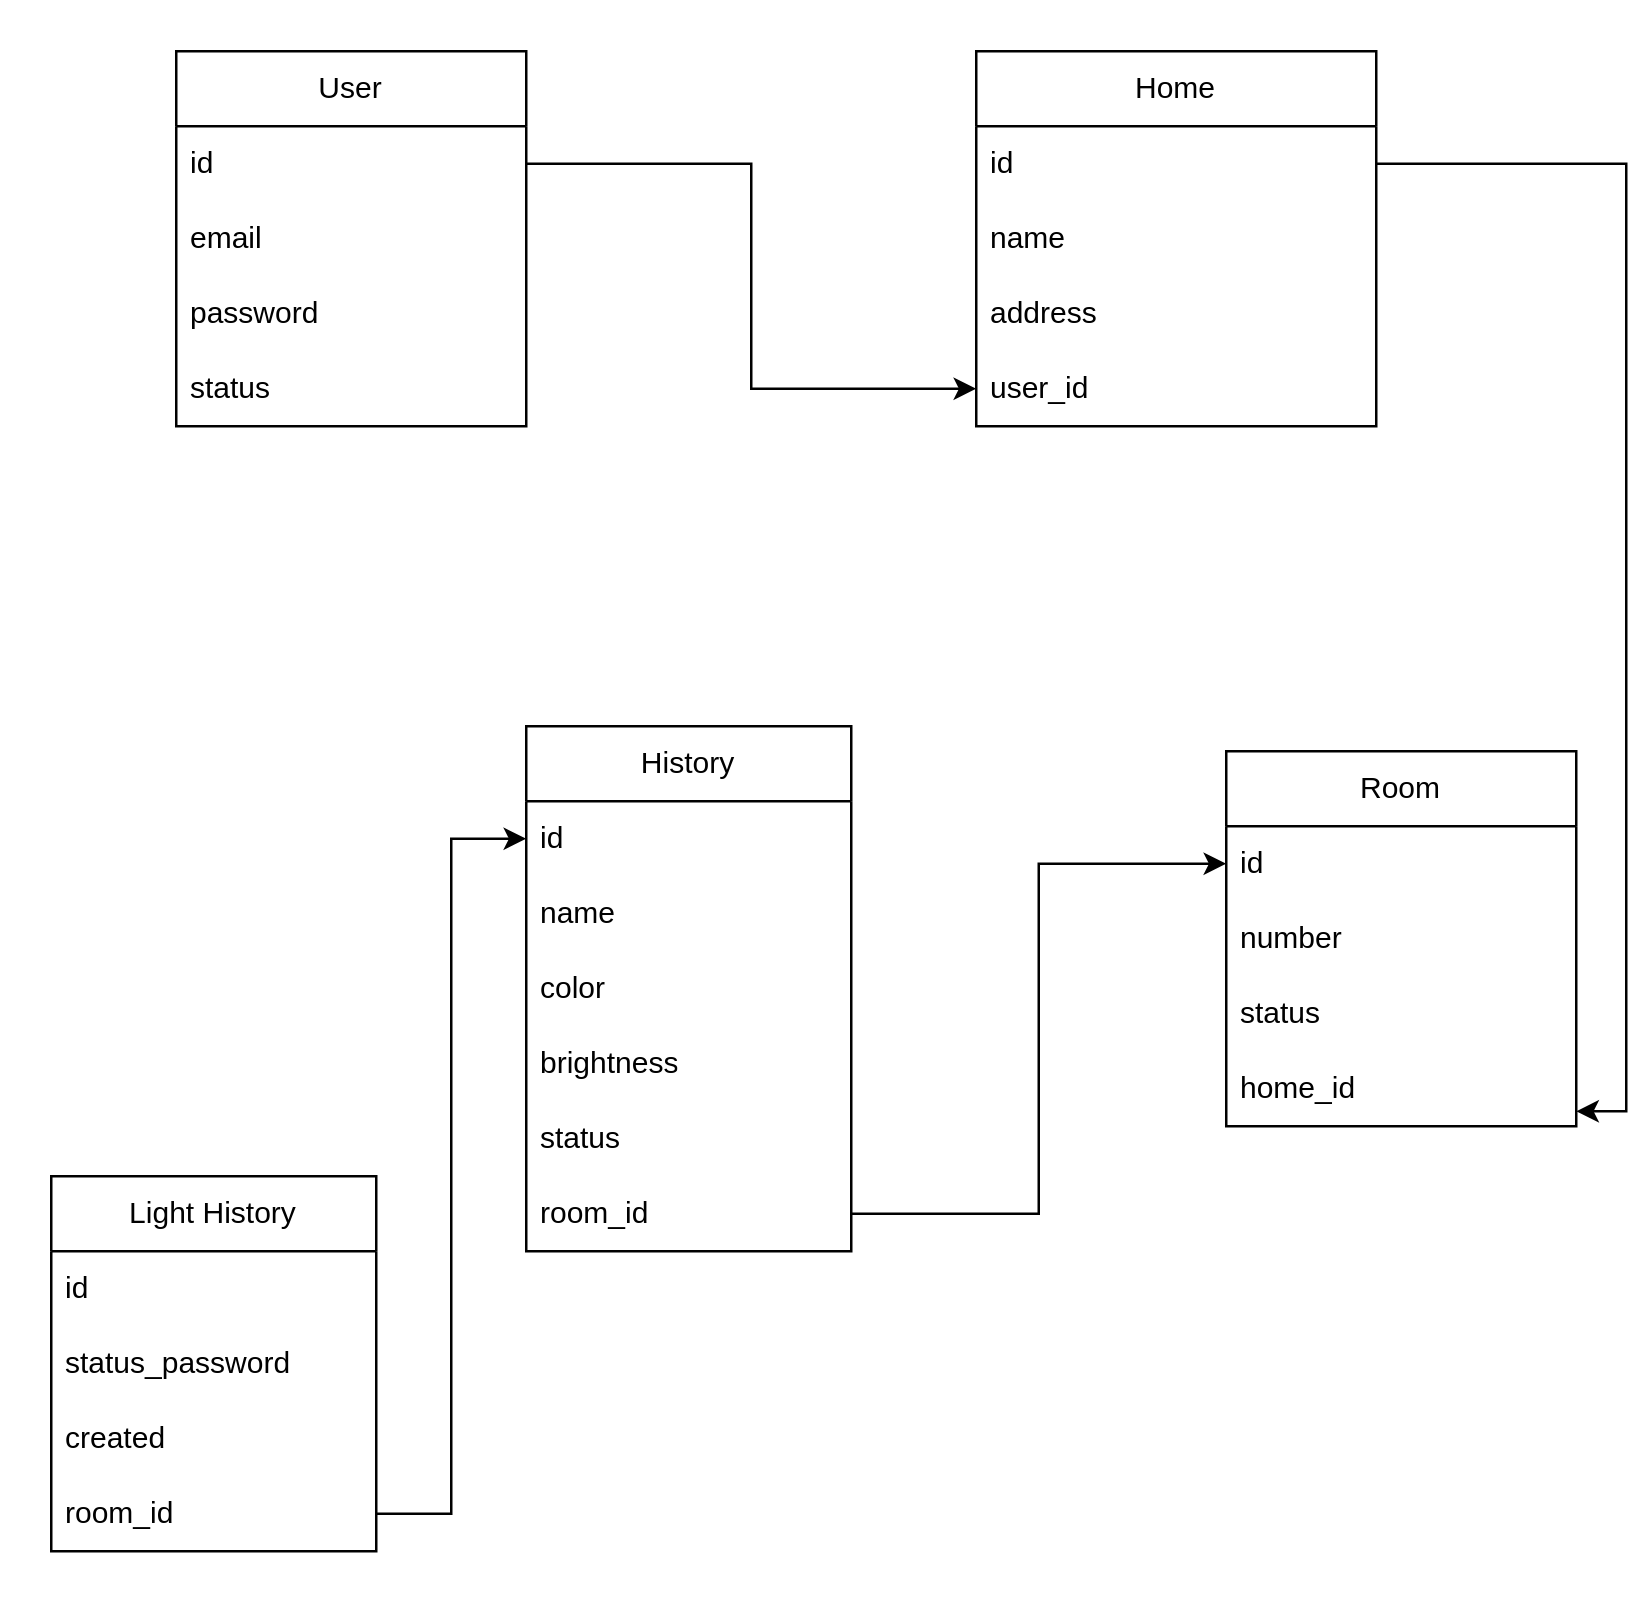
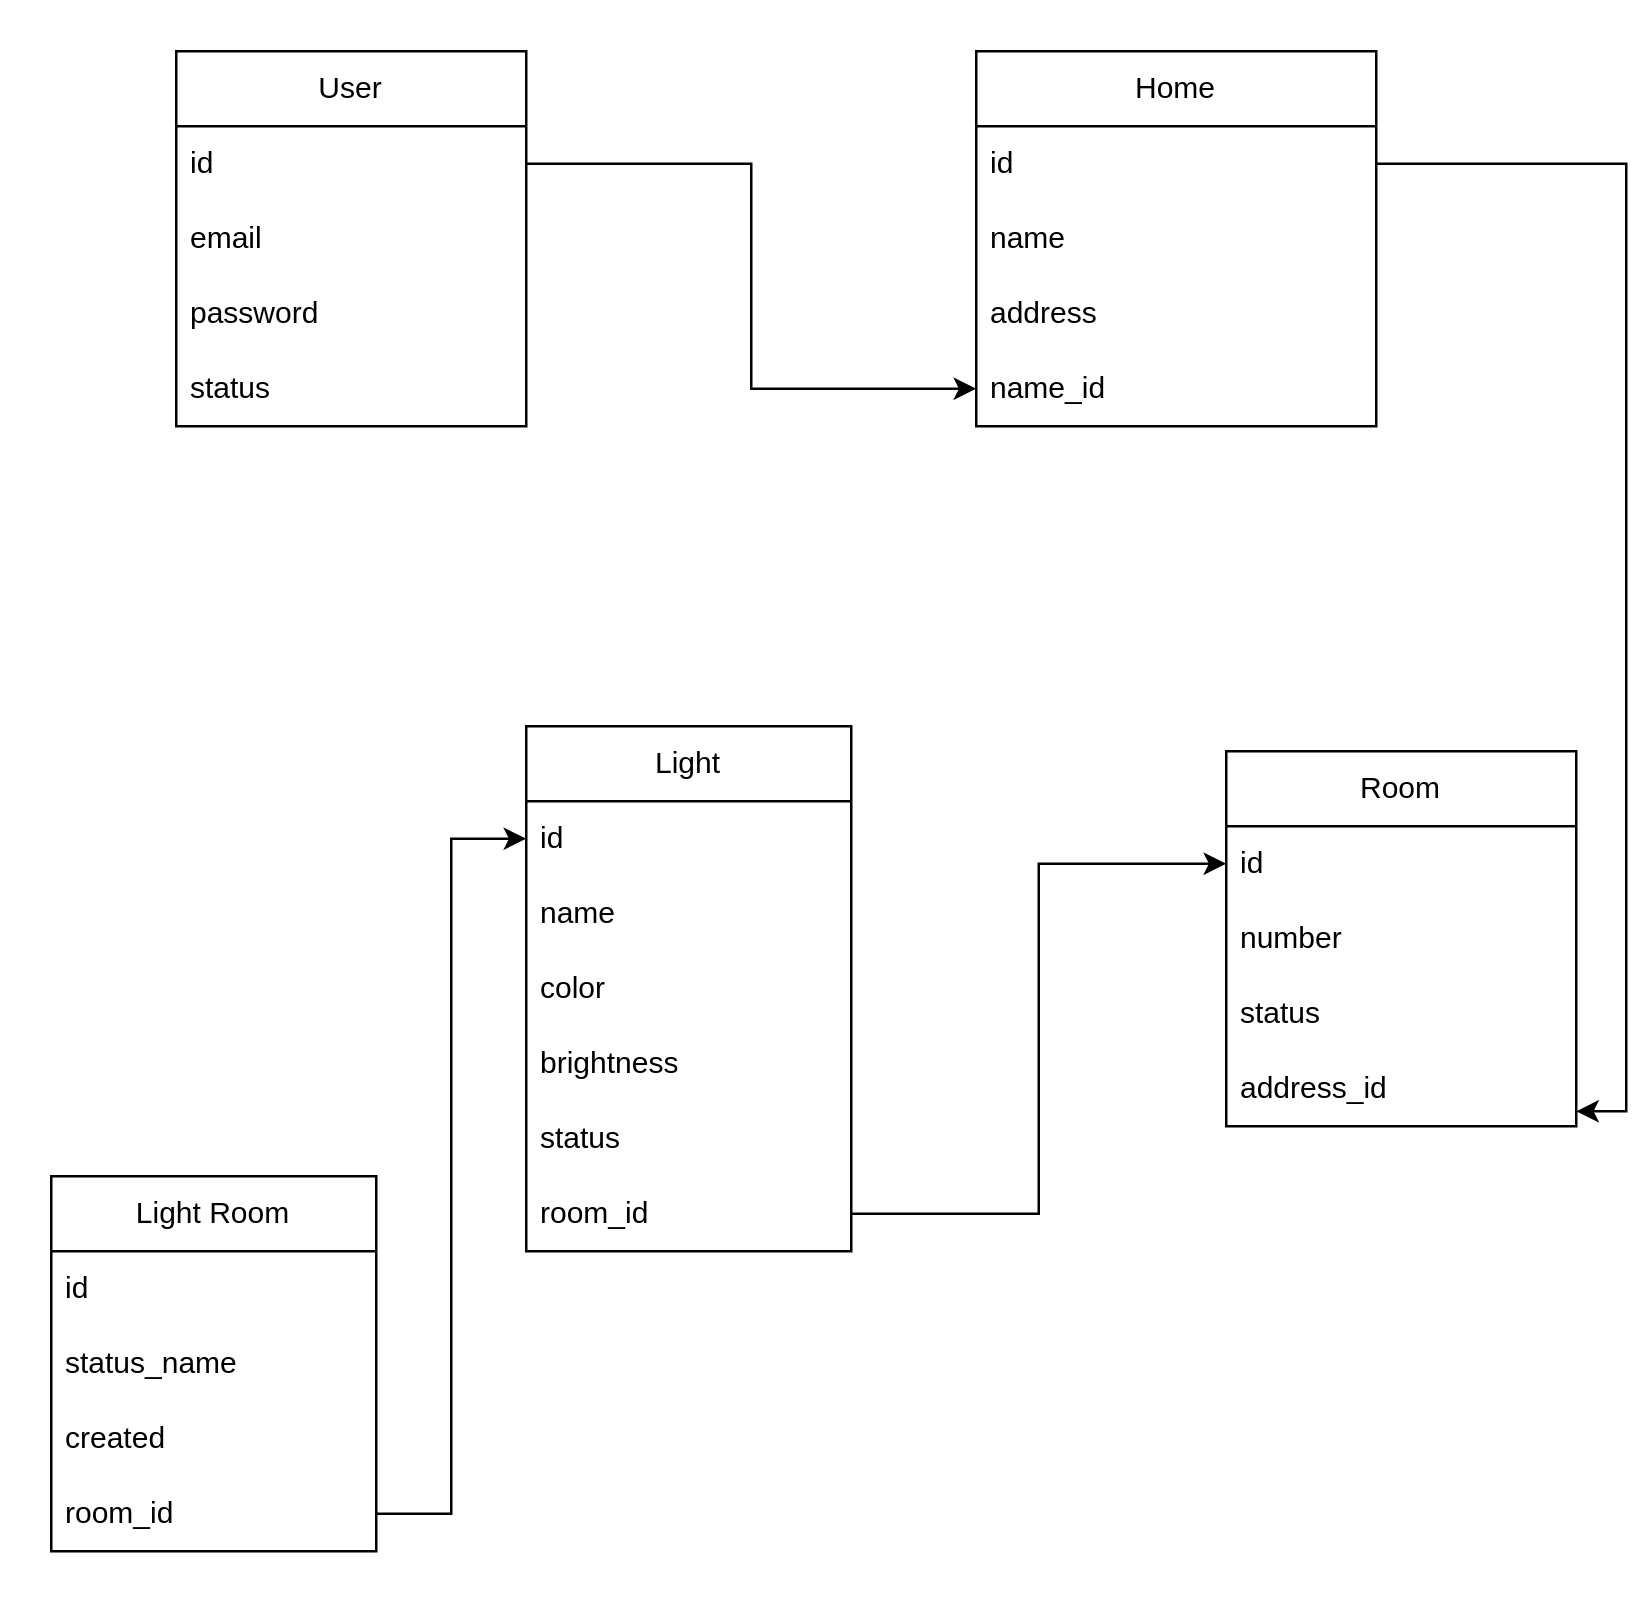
node "user_id": label "user_id" -> "name_id"
node "History": label "History" -> "Light"
node "home_id": label "home_id" -> "address_id"
node "Light History": label "Light History" -> "Light Room"
node "status_password": label "status_password" -> "status_name"
